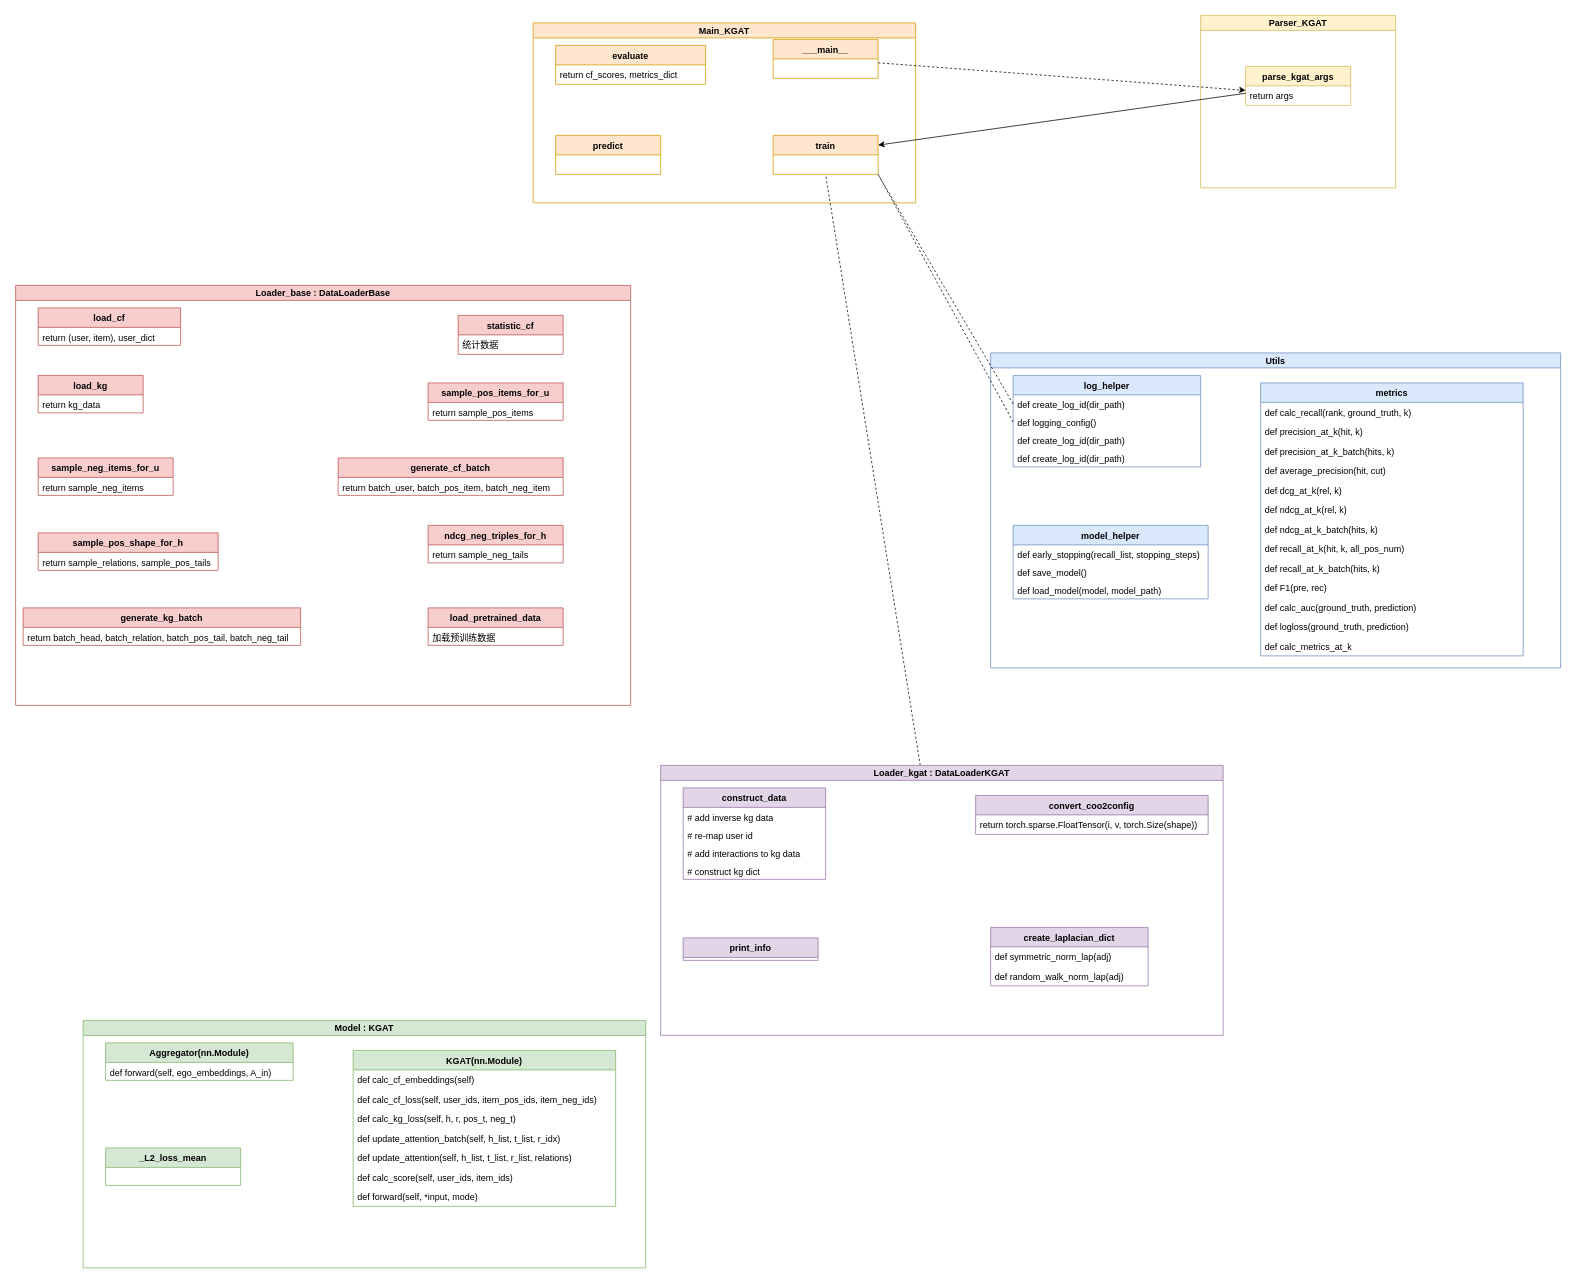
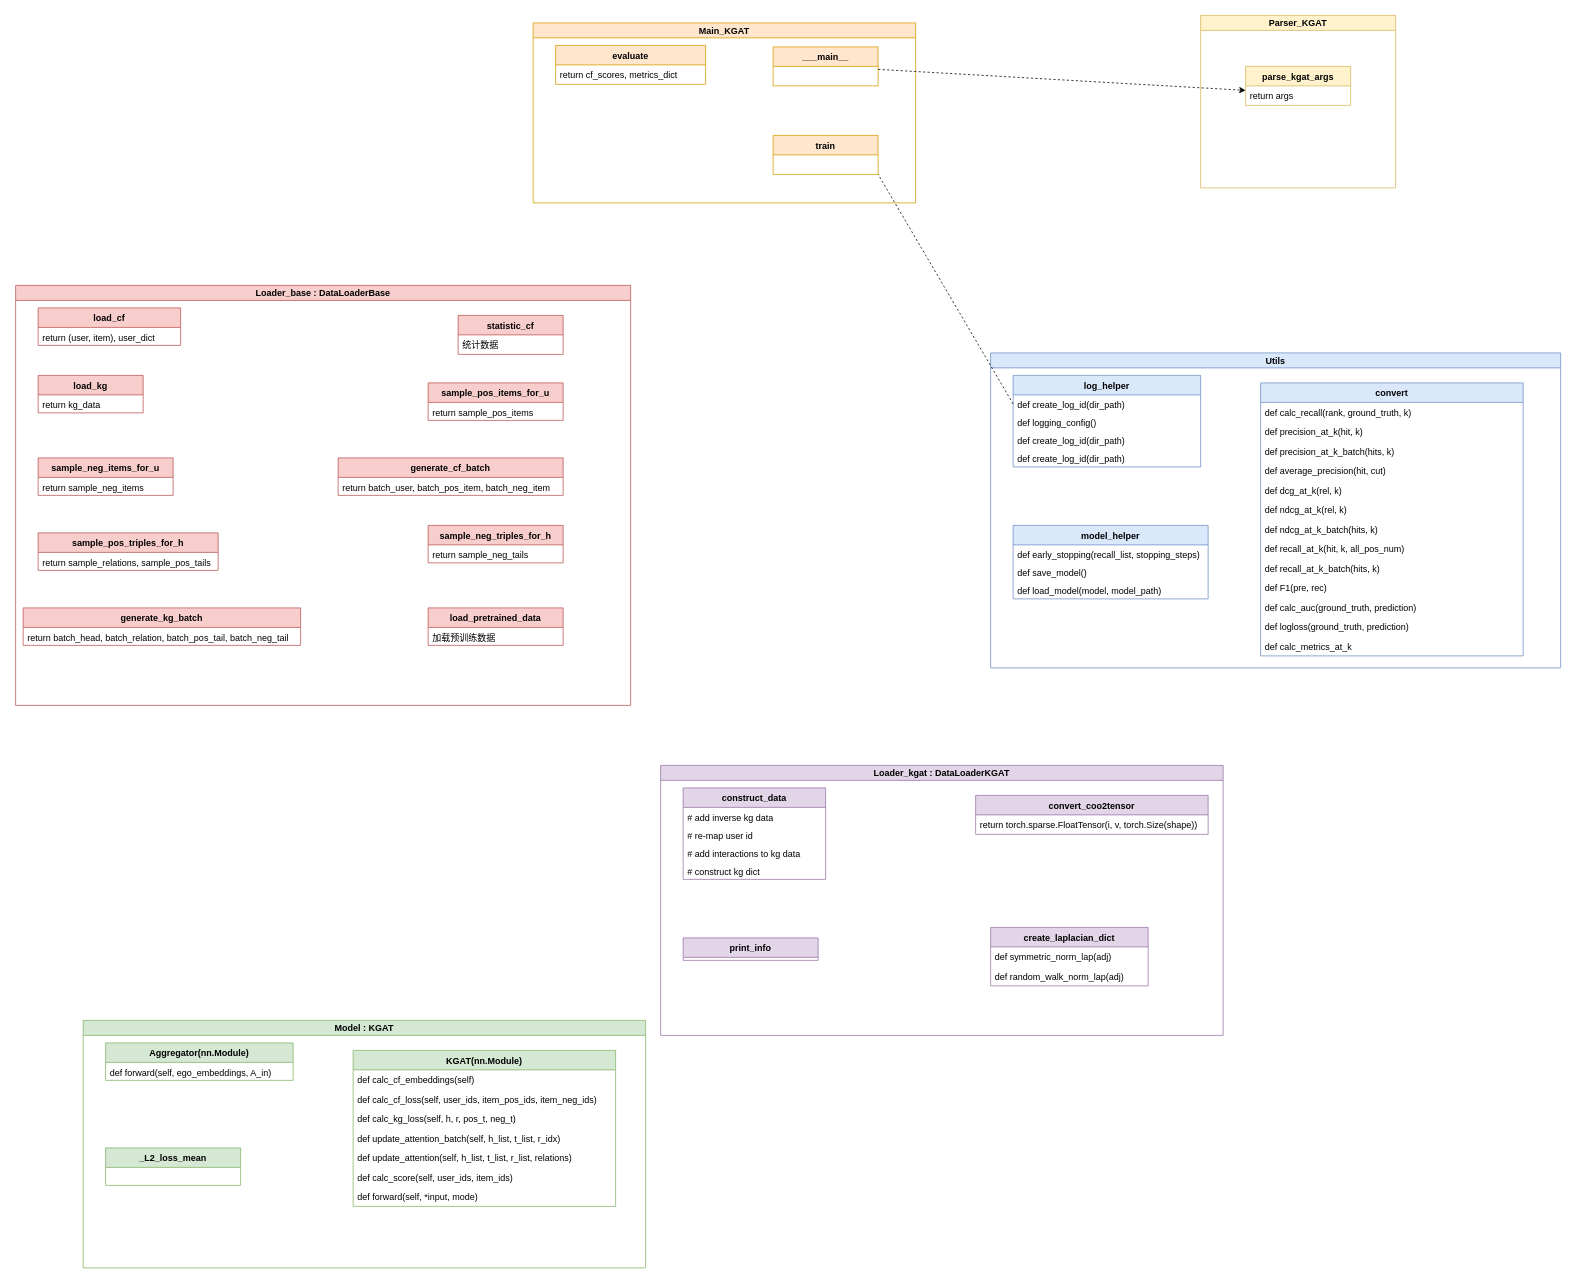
node "___main__": moved (825, 59) -> (825, 66)
edge "parse_kgat_args" -> "train": removed
node "predict": removed
edge "train" -- "def logging_config()": removed
node "metrics": label "metrics" -> "convert"
edge "train" -- "Loader_kgat : DataLoaderKGAT": removed
node "ndcg_neg_triples_for_h": label "ndcg_neg_triples_for_h" -> "sample_neg_triples_for_h"
node "sample_pos_shape_for_h": label "sample_pos_shape_for_h" -> "sample_pos_triples_for_h"
node "convert_coo2config": label "convert_coo2config" -> "convert_coo2tensor"
